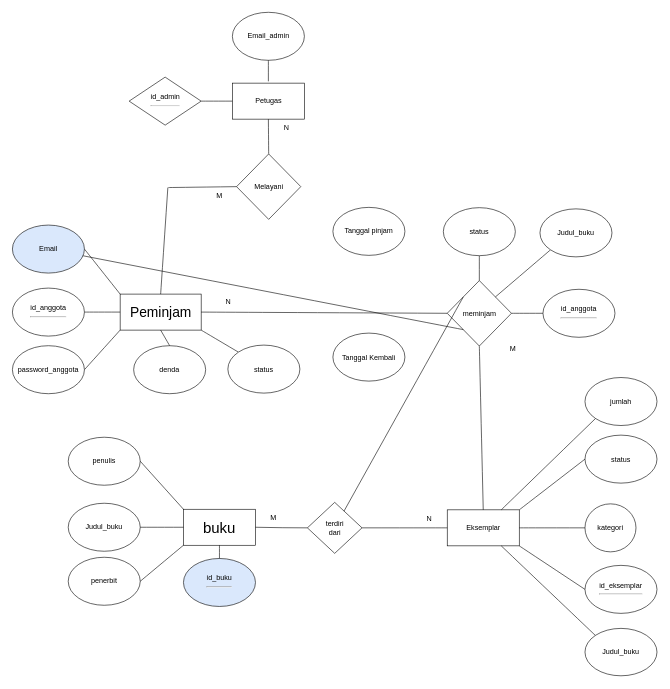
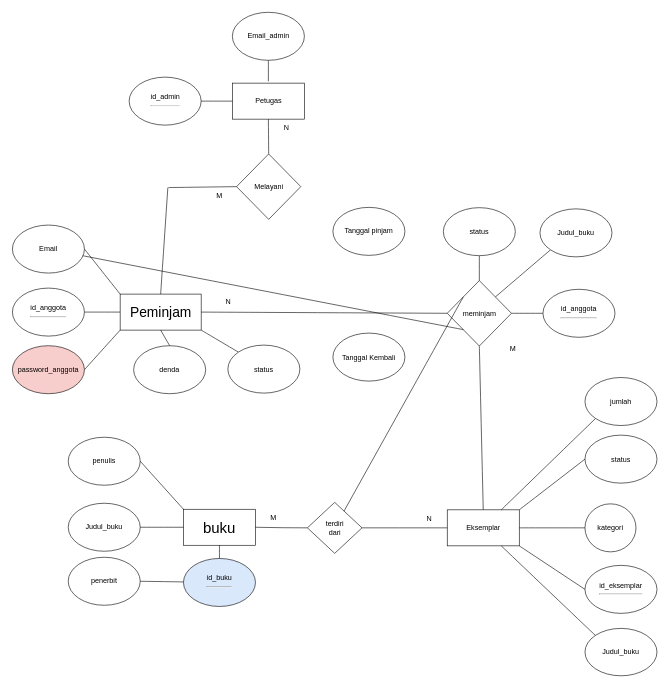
node "id_admin": shape diamond -> ellipse
node "Email": fillcolor #dae8fc -> #ffffff
node "password_anggota": fillcolor #ffffff -> #f8cecc
edge "buku" -- "penerbit": now "id_buku" -- "penerbit"
